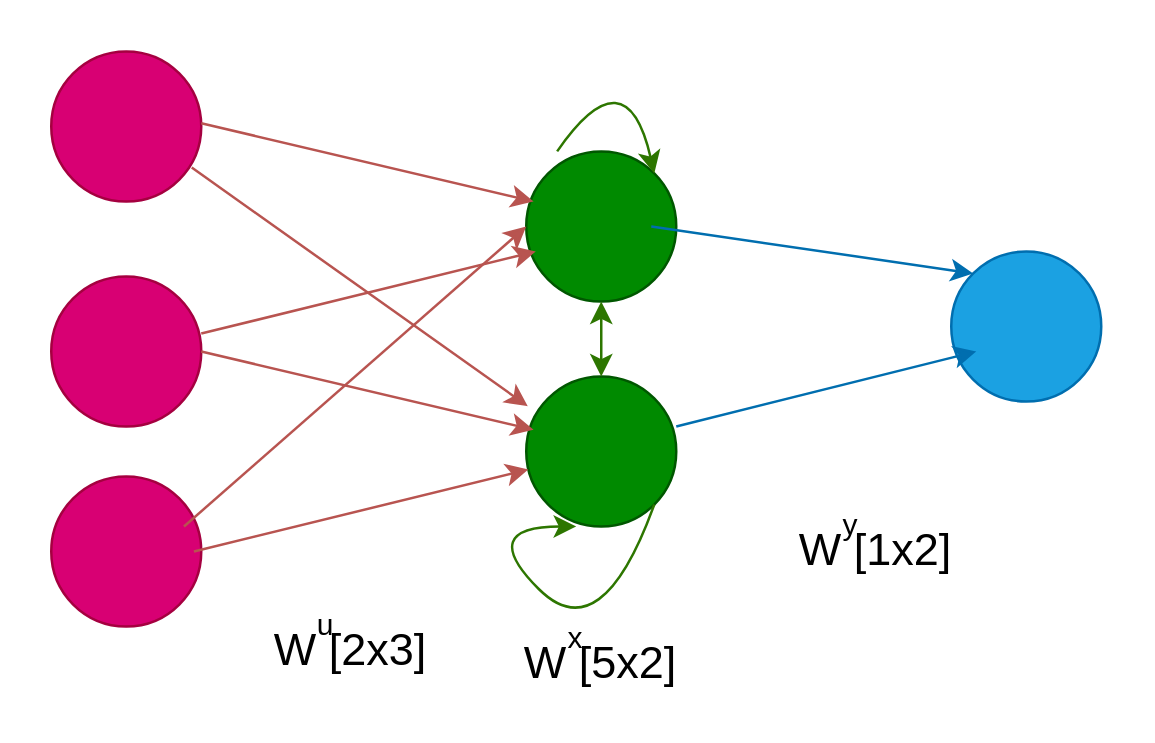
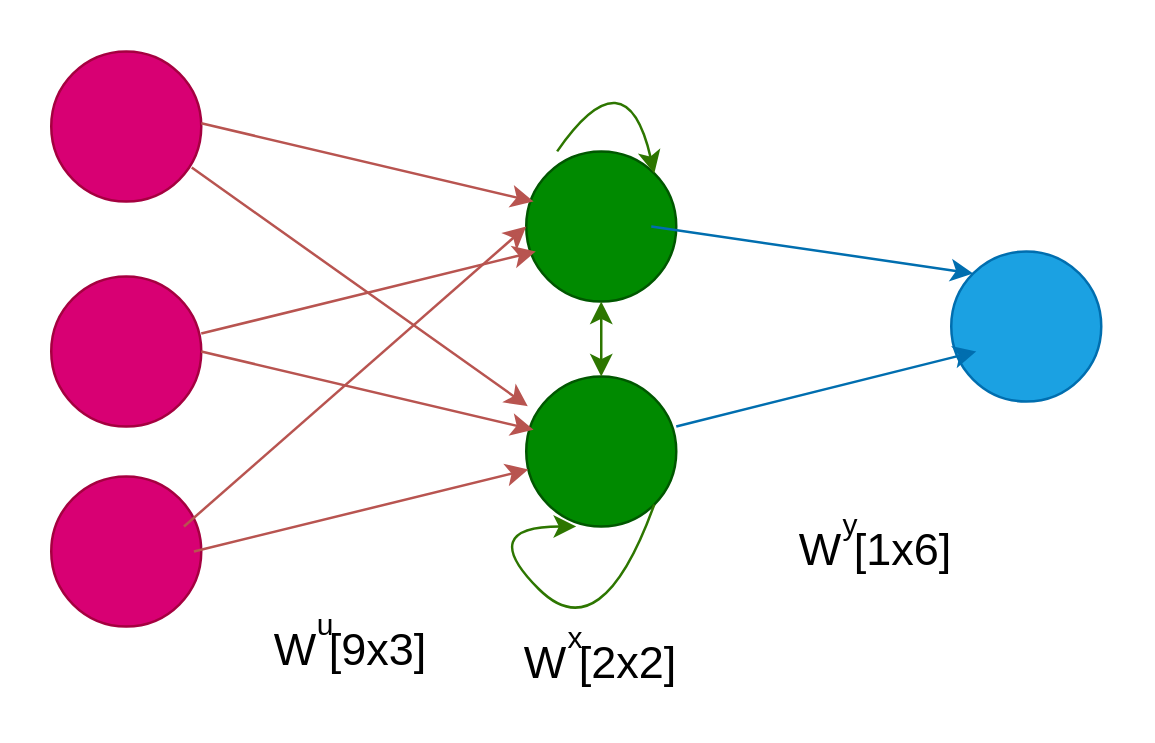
node "W [1x2]": label "W [1x2]" -> "W [1x6]"
node "W [2x3]": label "W [2x3]" -> "W [9x3]"
node "W [5x2]": label "W [5x2]" -> "W [2x2]"
